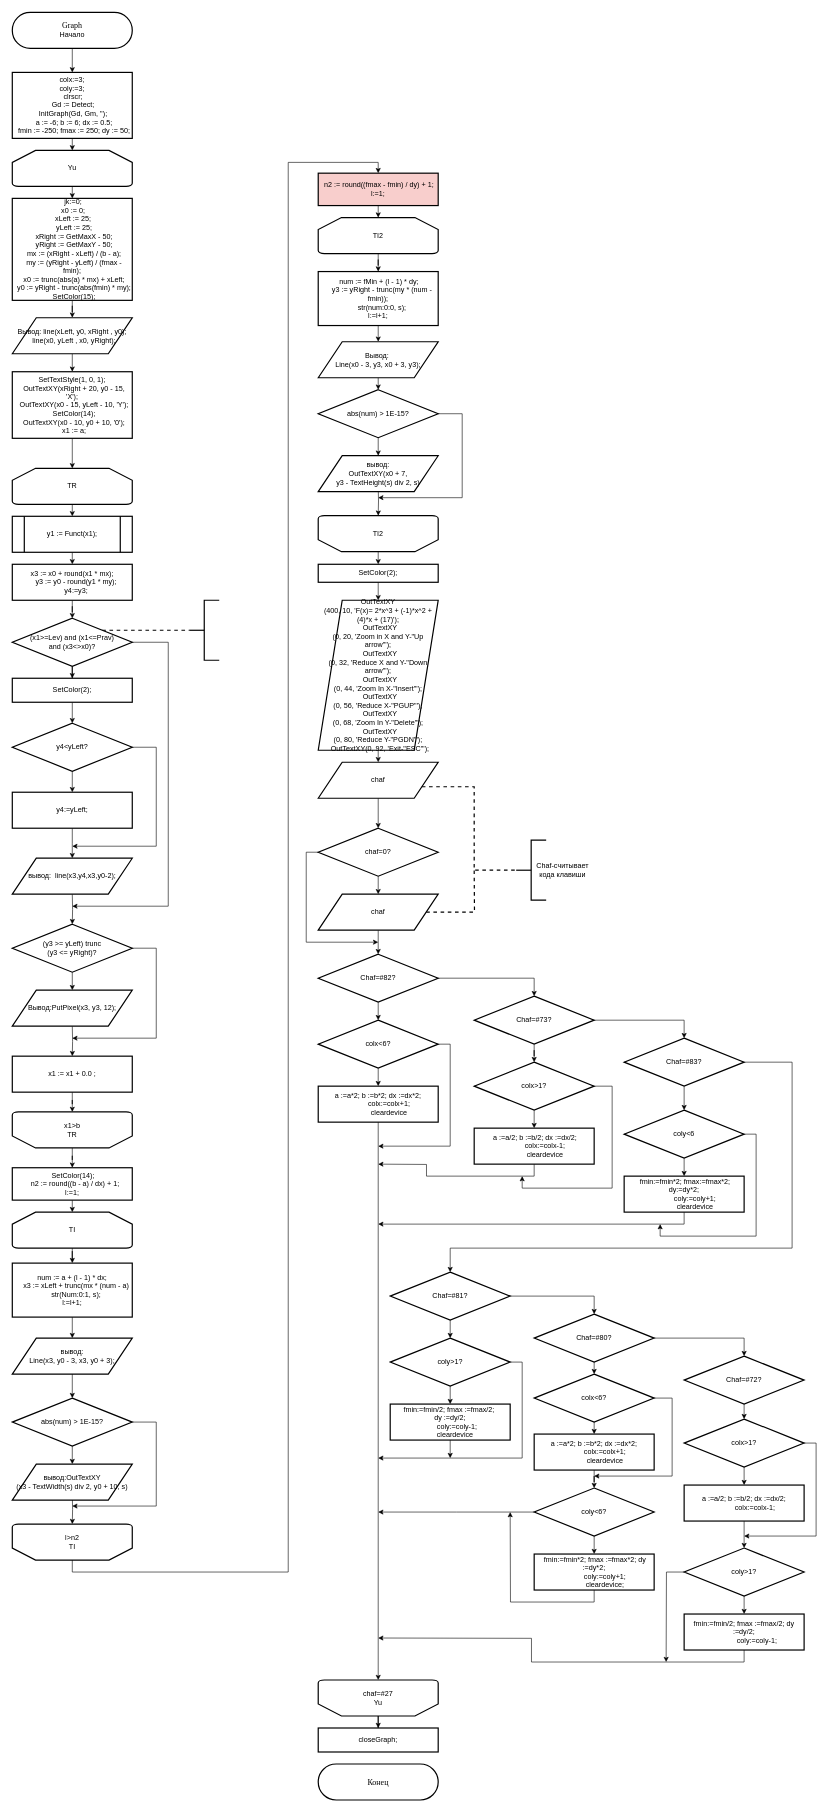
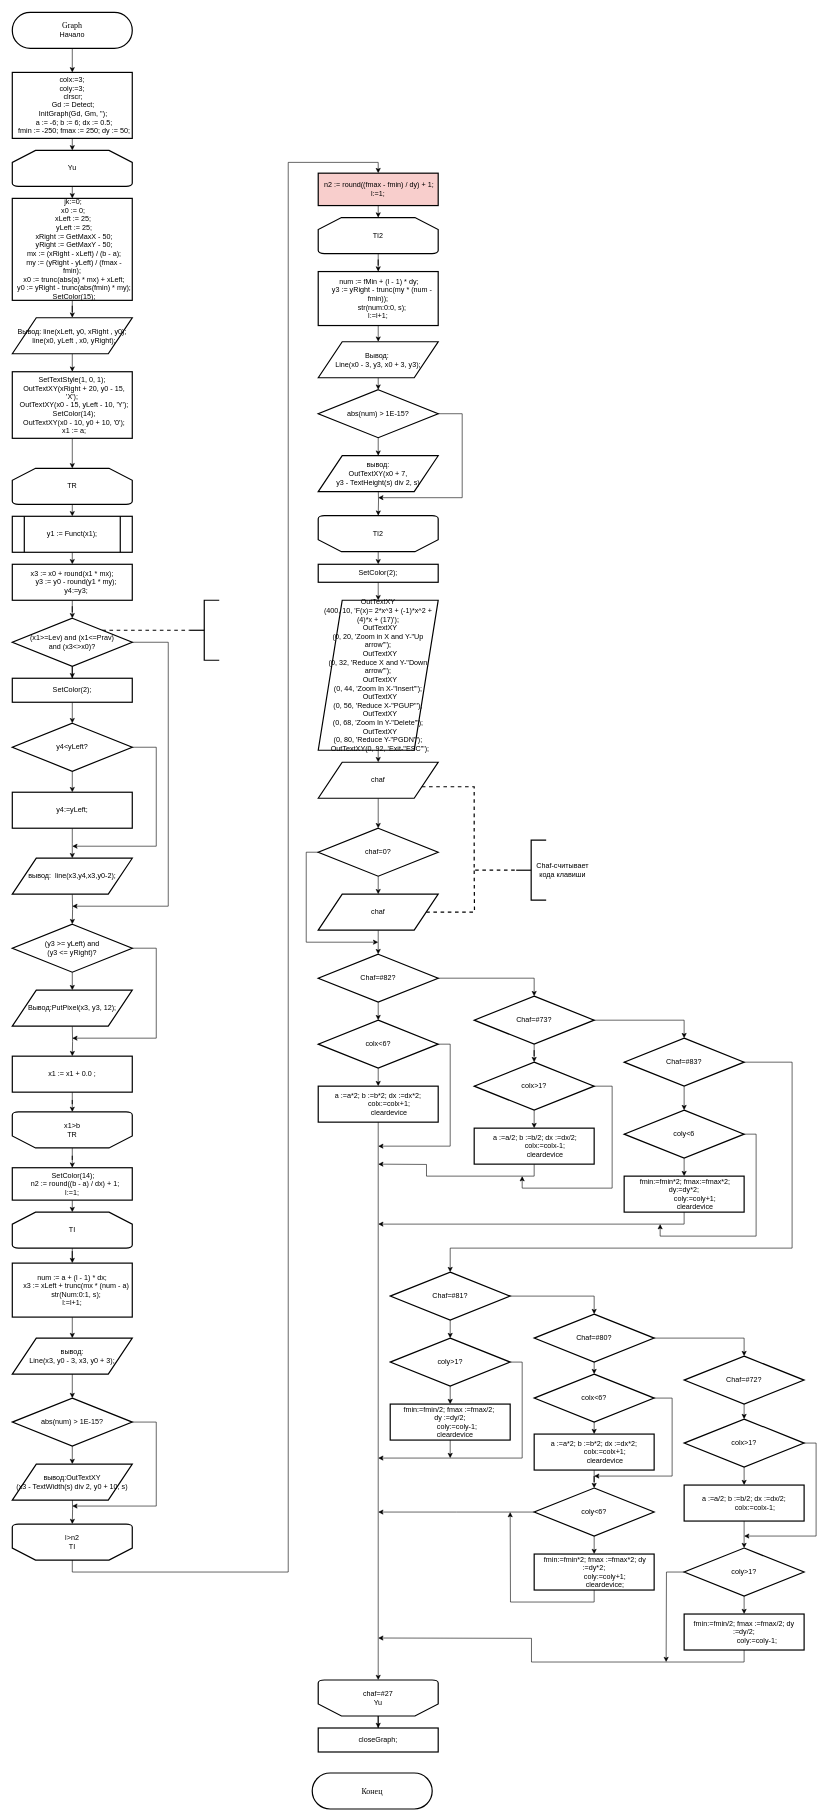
node "(y3 >= yLeft) trunc (y3 <= yRight)?": label "(y3 >= yLeft) trunc (y3 <= yRight)?" -> "(y3 >= yLeft) and (y3 <= yRight)?"
node "Конец": moved (378, 1782) -> (372, 1791)
